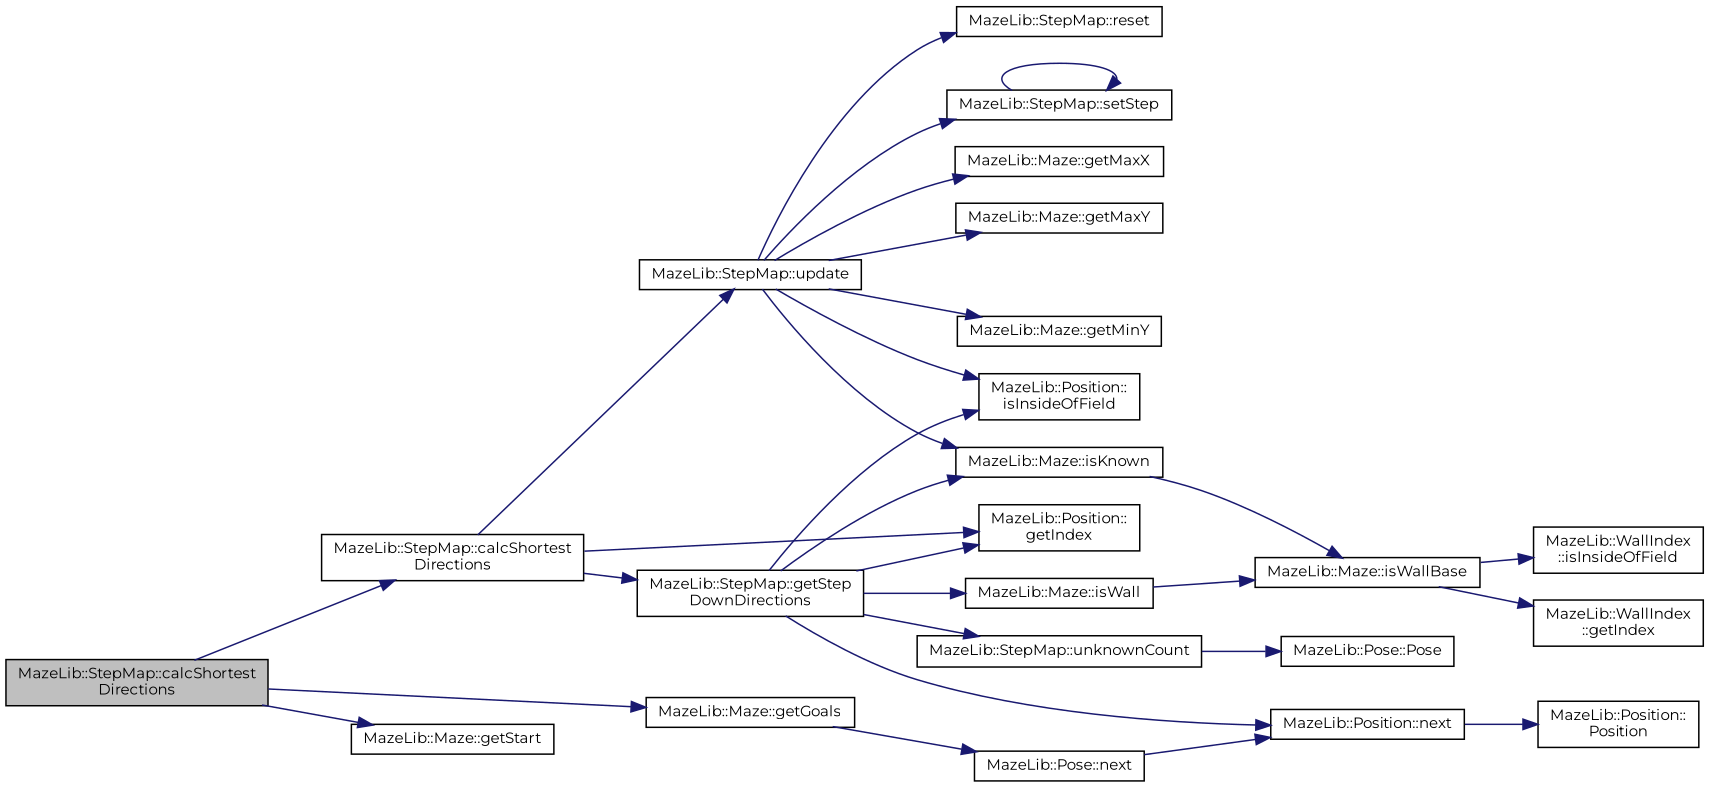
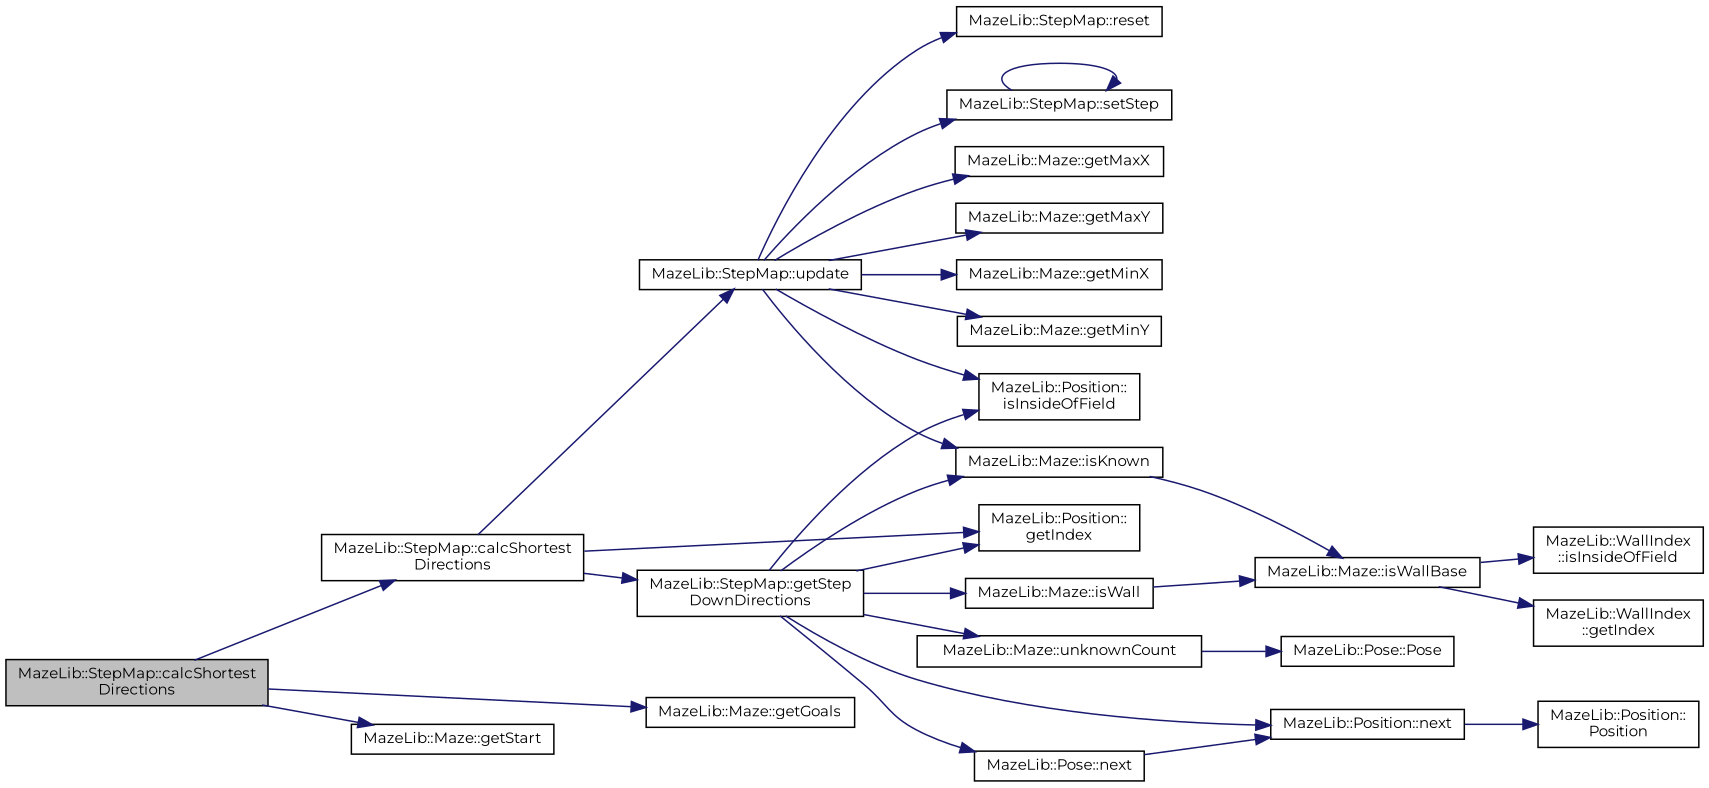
node "MazeLib::Maze::getMinX": added
node "MazeLib::StepMap::unknownCount": label "MazeLib::StepMap::unknownCount" -> "MazeLib::Maze::unknownCount"
edge "MazeLib::Maze::getGoals" -> "MazeLib::Pose::next": now "MazeLib::StepMap::getStep DownDirections" -> "MazeLib::Pose::next"
